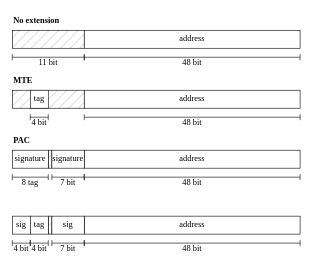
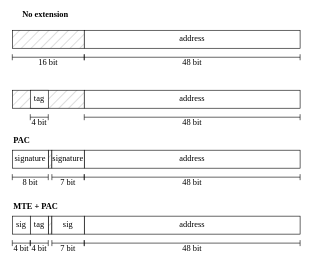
node "No extension": moved (42, 21) -> (51, 15)
node "11 bit": label "11 bit" -> "16 bit"
node "MTE": removed
node "8 tag": label "8 tag" -> "8 bit"
node "MTE + PAC": added
